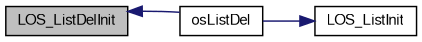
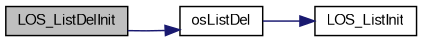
edge "osListDel" -> "LOS_ListDelInit": reversed
